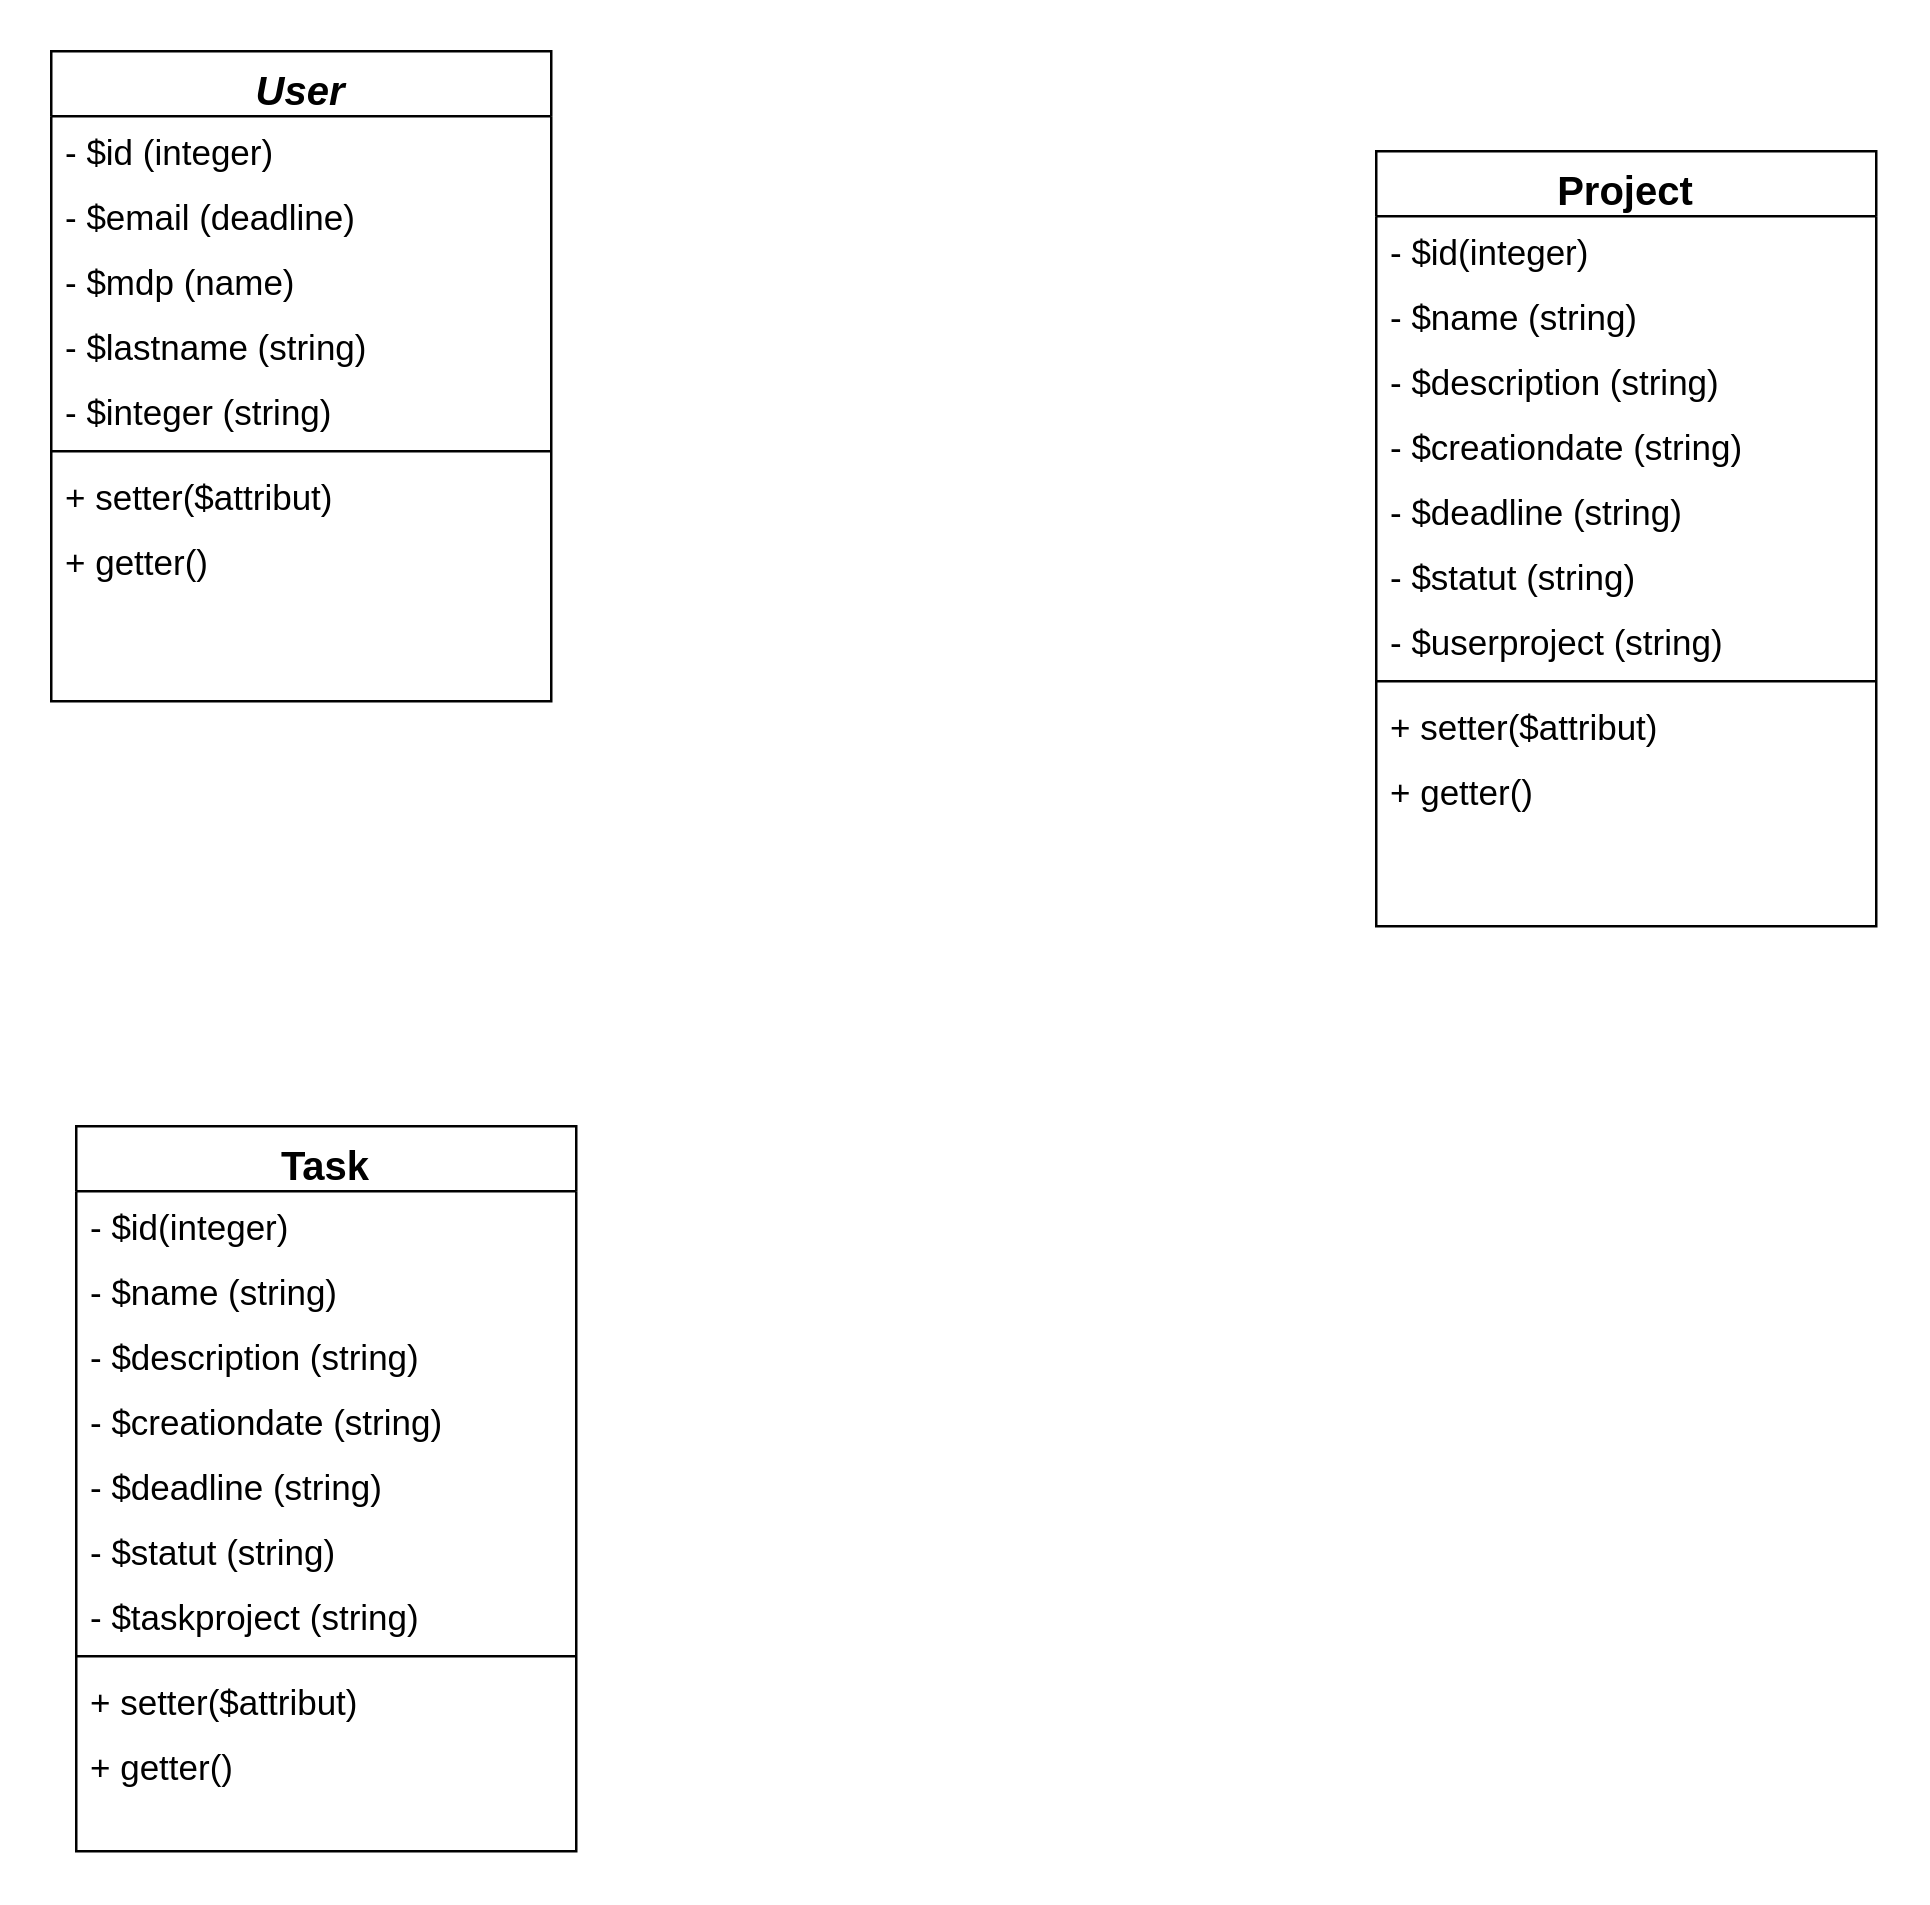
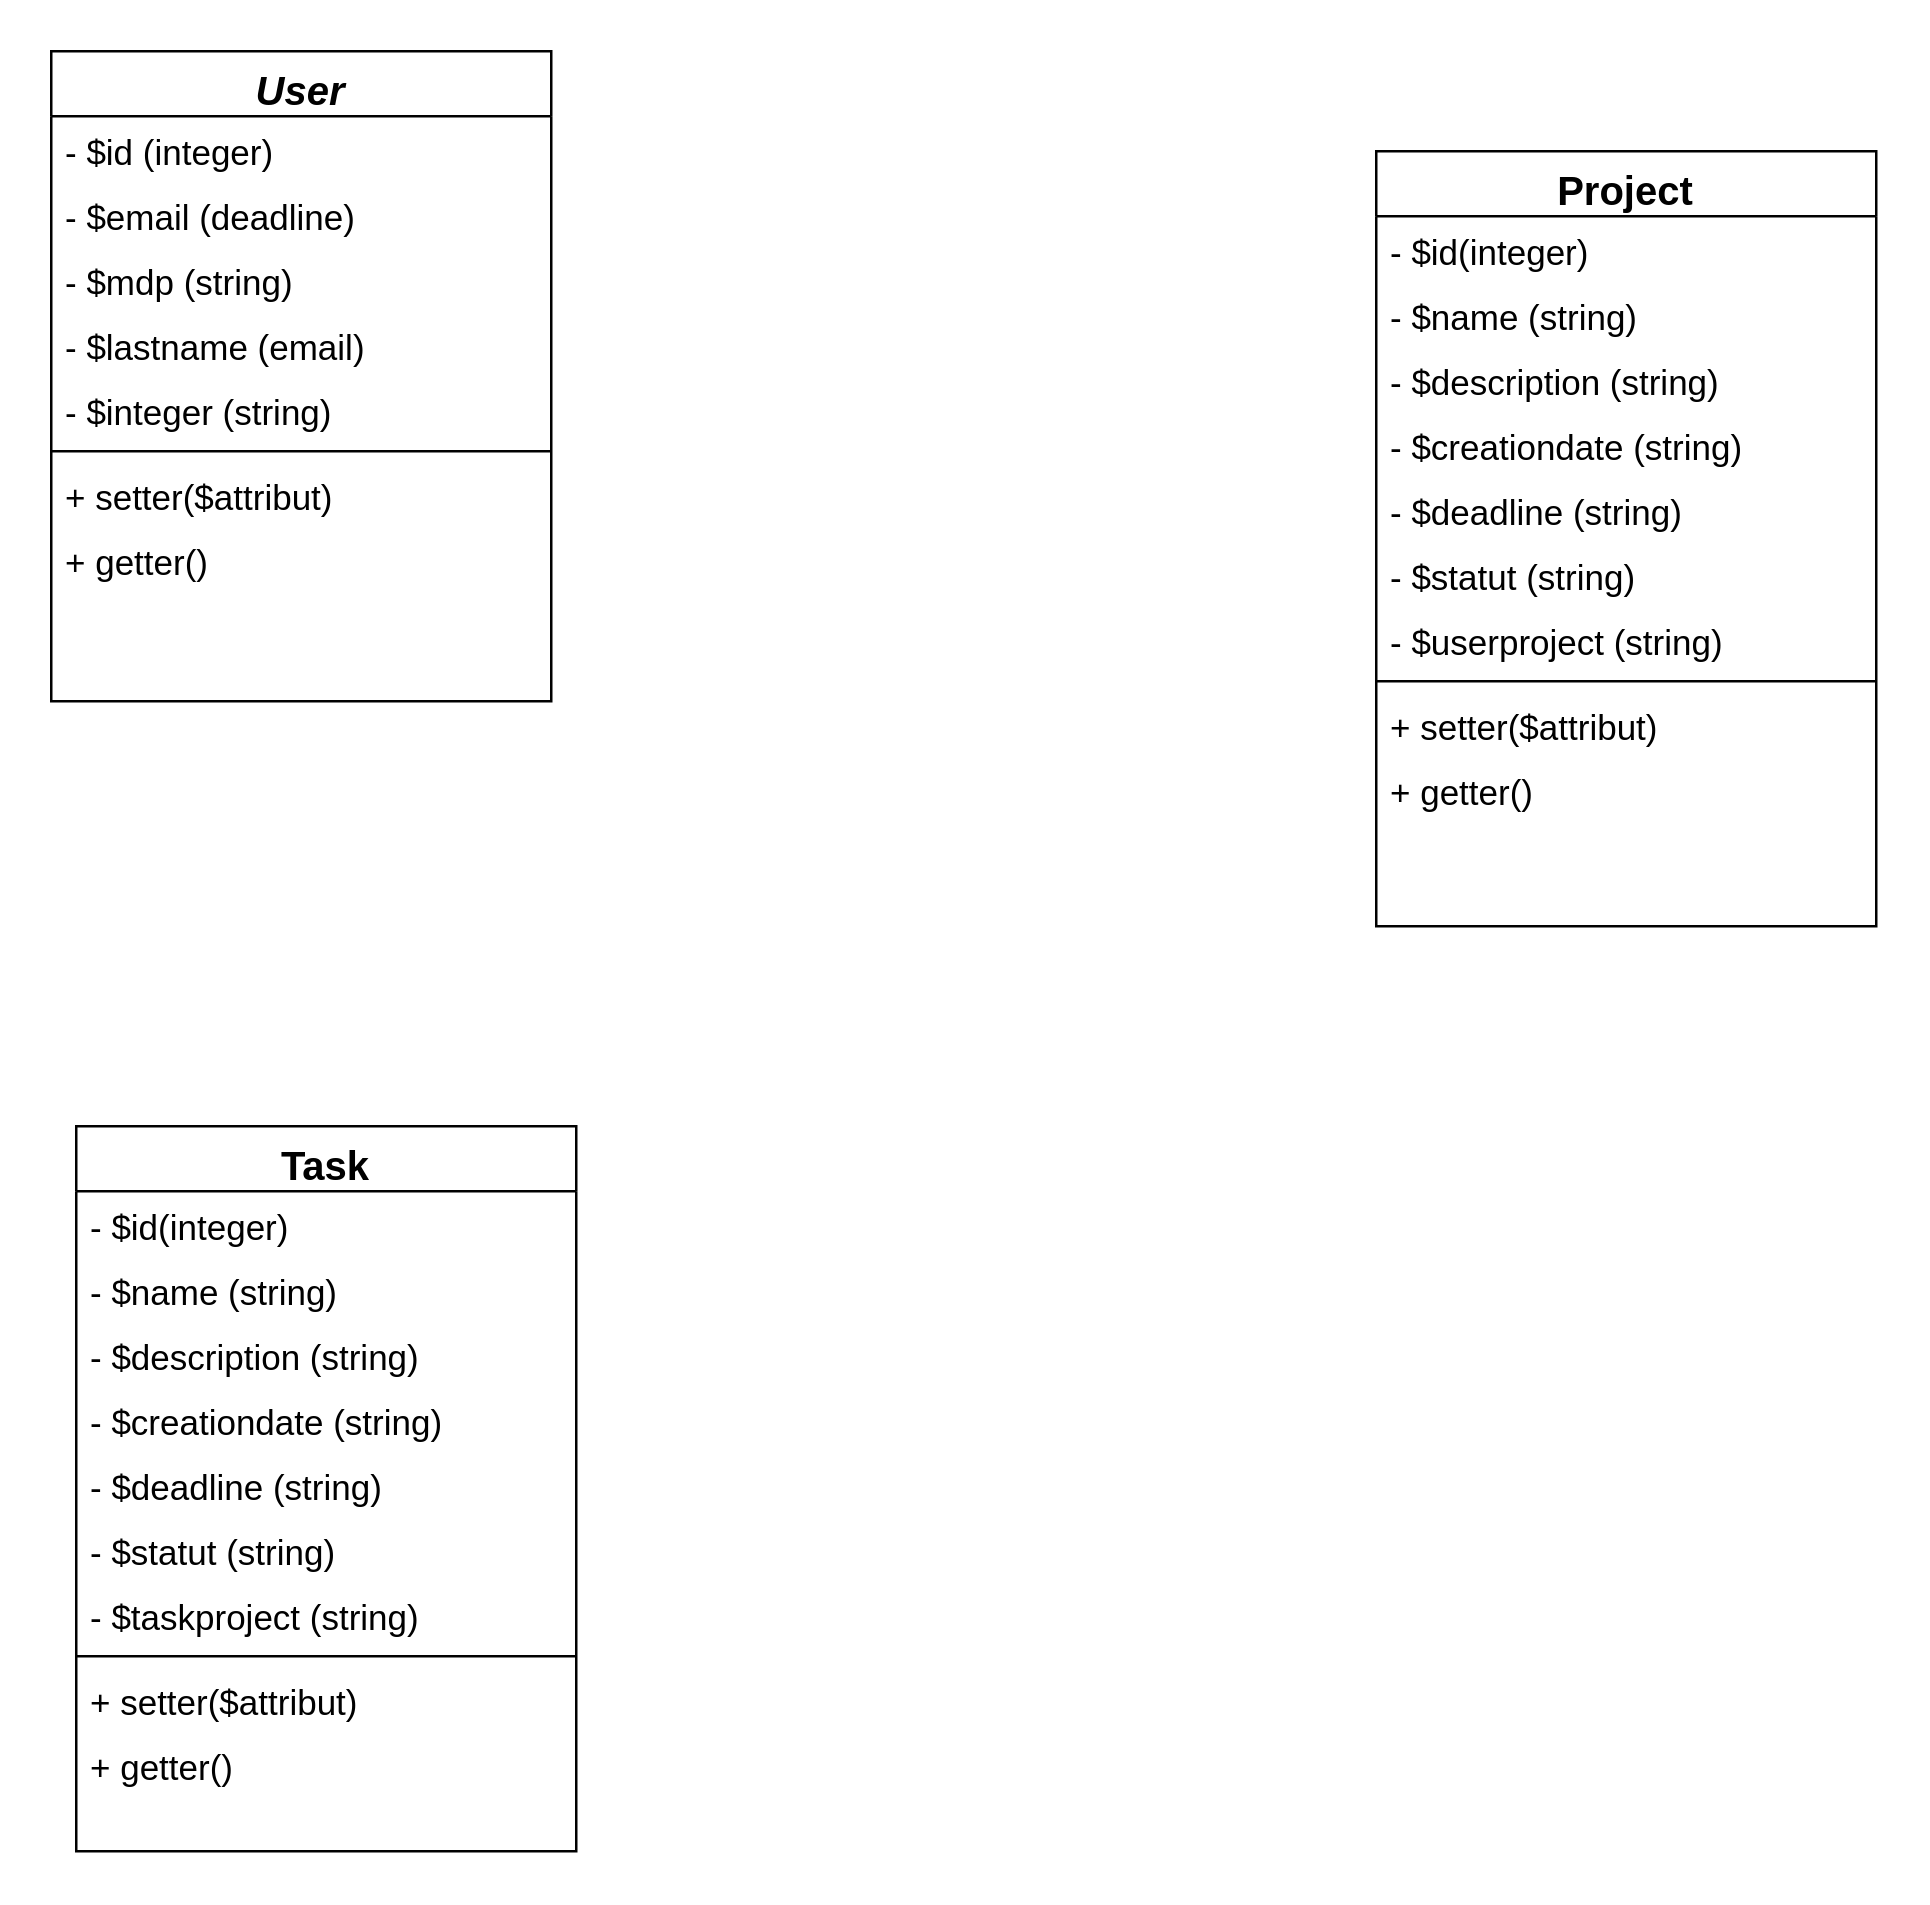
node "- $mdp (name)": label "- $mdp (name)" -> "- $mdp (string)"
node "- $lastname (string)": label "- $lastname (string)" -> "- $lastname (email)"
